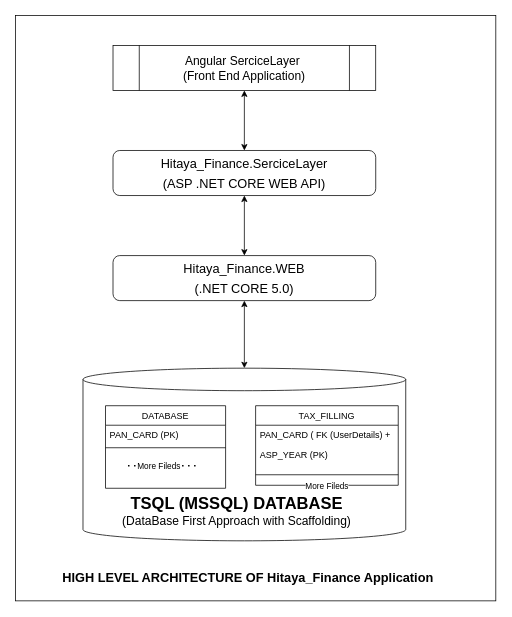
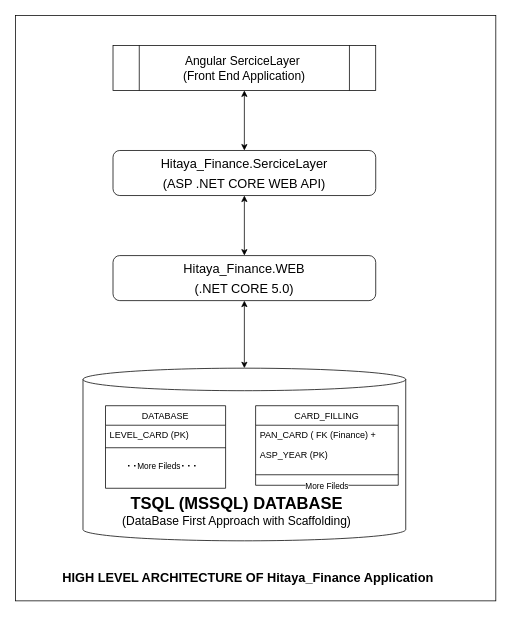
node "TAX_FILLING": label "TAX_FILLING" -> "CARD_FILLING"
node "PAN_CARD (PK)": label "PAN_CARD (PK)" -> "LEVEL_CARD (PK)"
node "PAN_CARD ( FK (UserDetails) +": label "PAN_CARD ( FK (UserDetails) +" -> "PAN_CARD ( FK (Finance) +"
